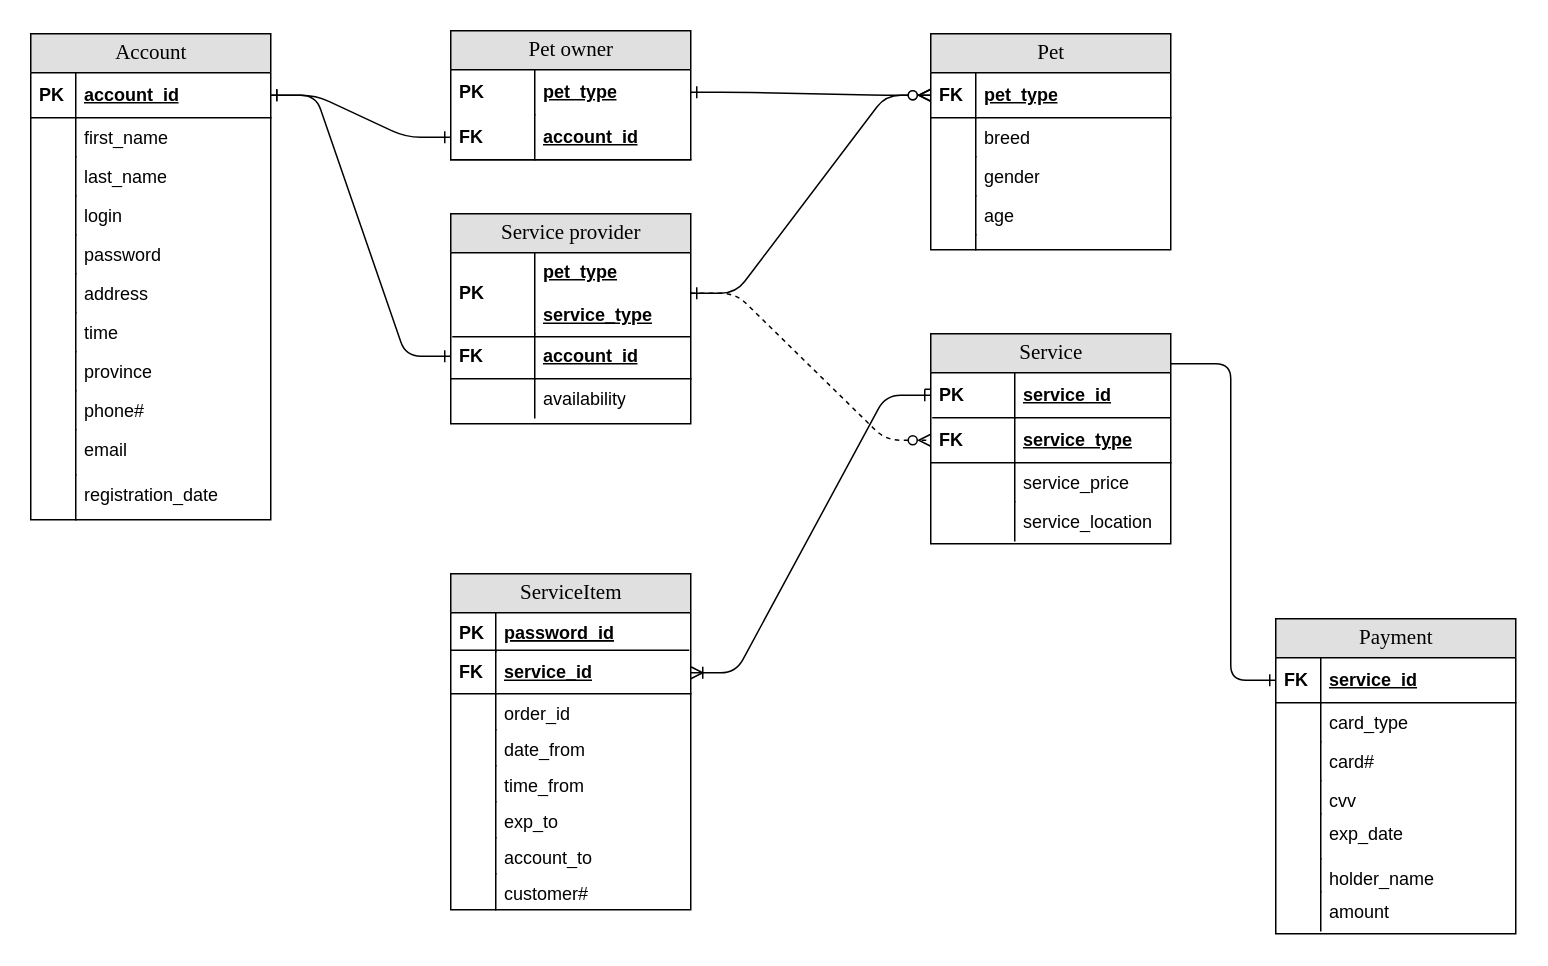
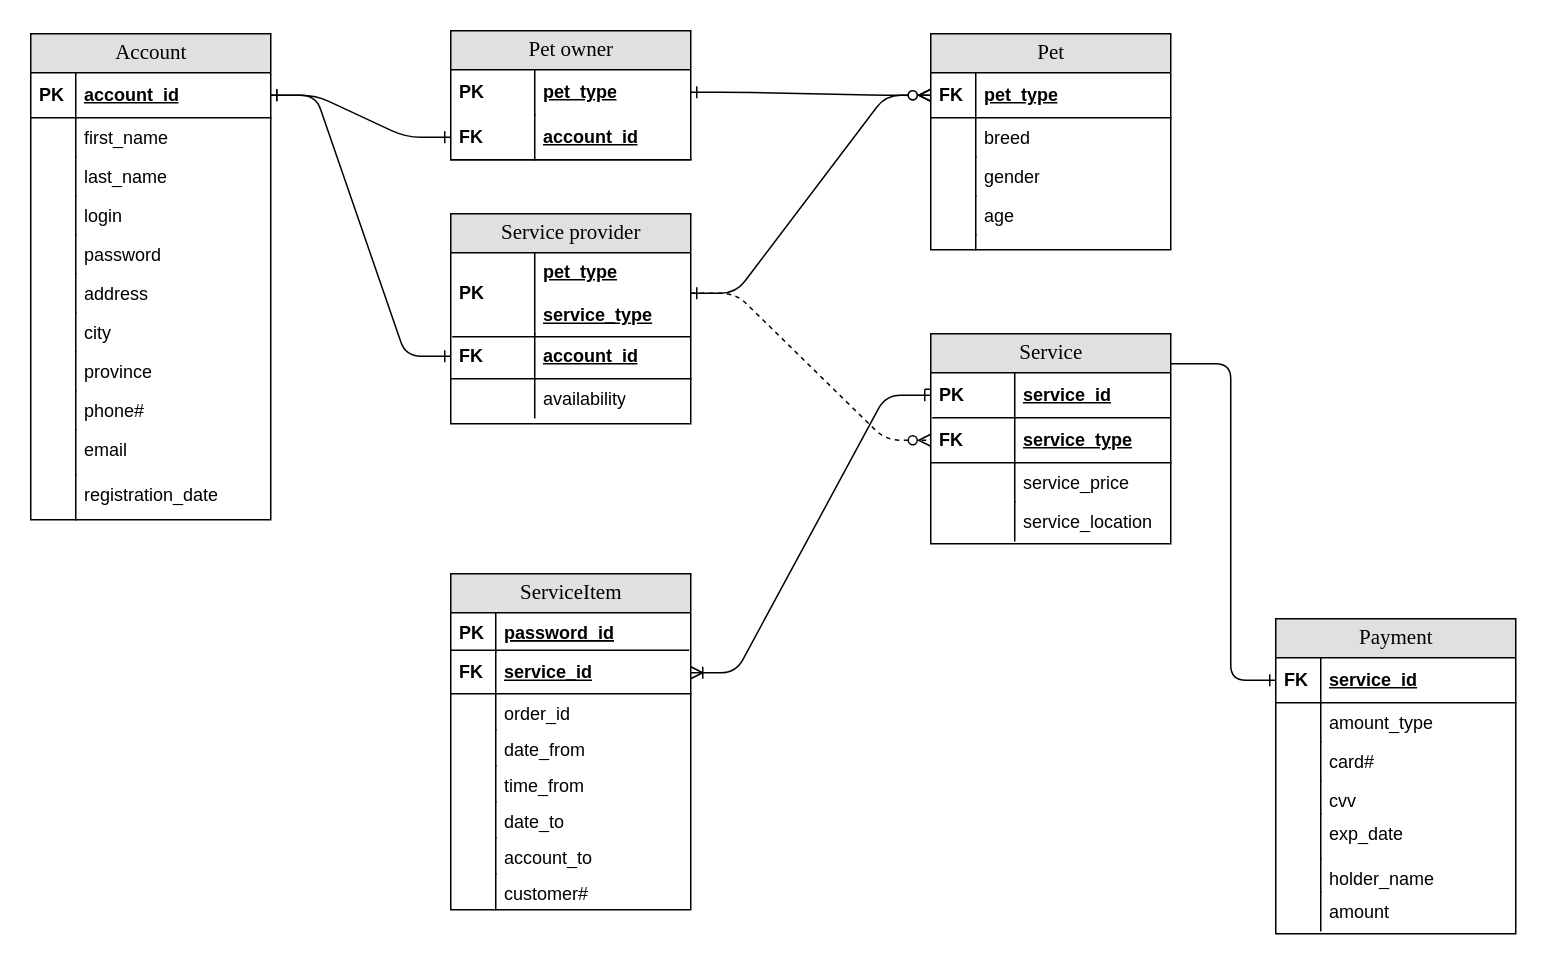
node "time": label "time" -> "city"
node "card_type": label "card_type" -> "amount_type"
node "exp_to": label "exp_to" -> "date_to"
